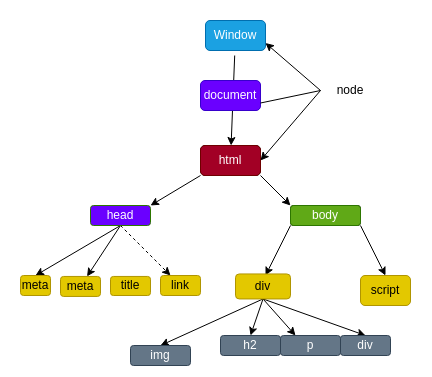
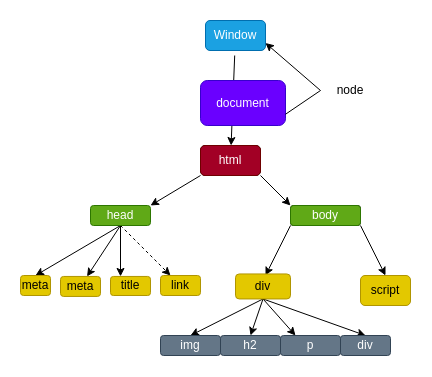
node "document": size 60x30 -> 85x45
edge "node" -> "html": removed
node "head": fillcolor #6a00ff -> #60a917
edge "head" -> "title": added
node "img": moved (161, 356) -> (191, 346)
